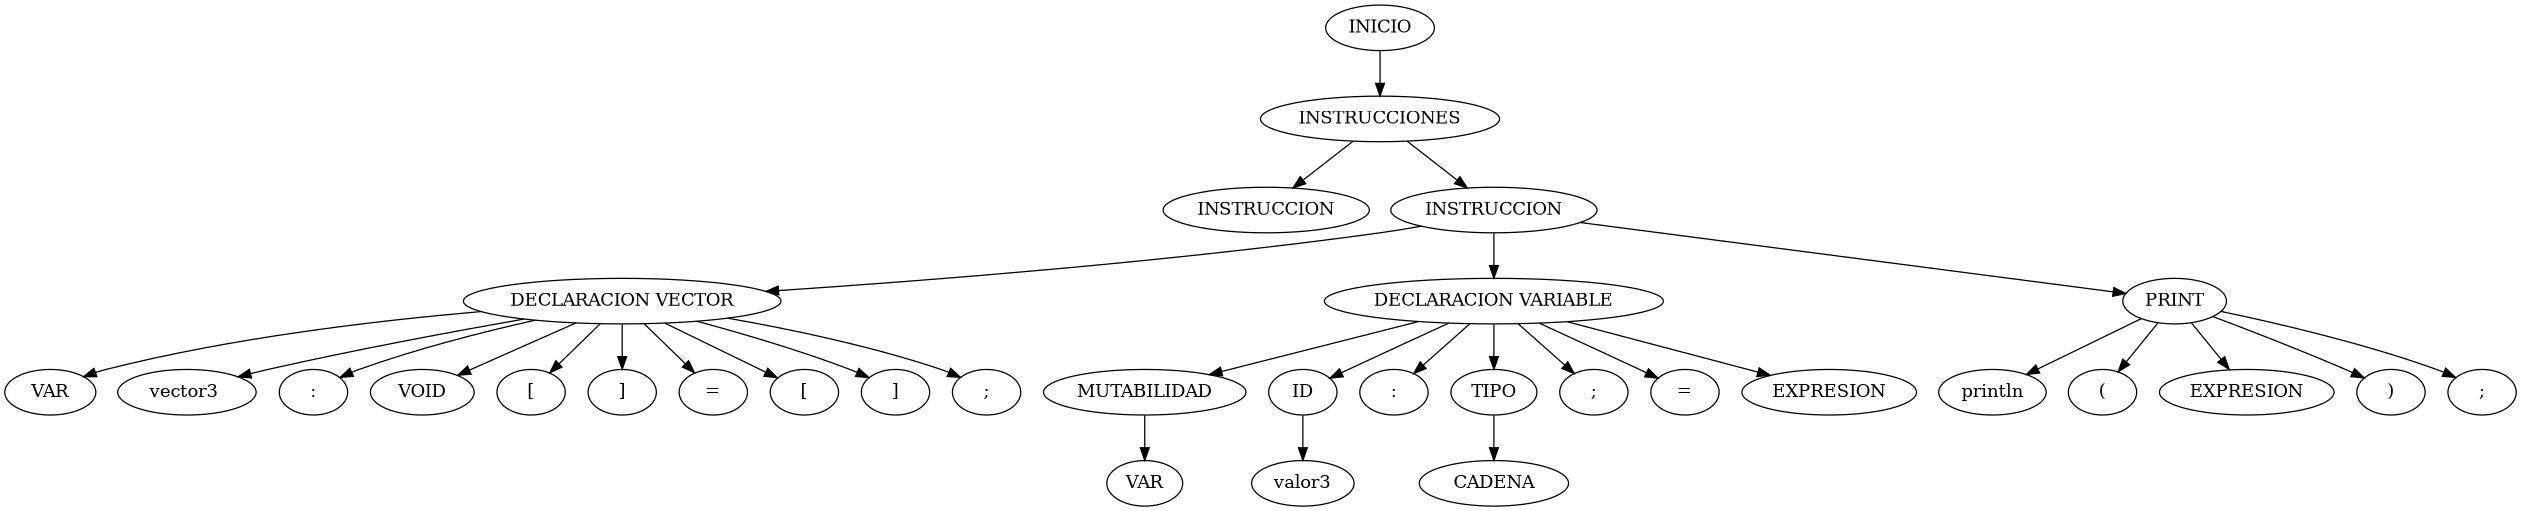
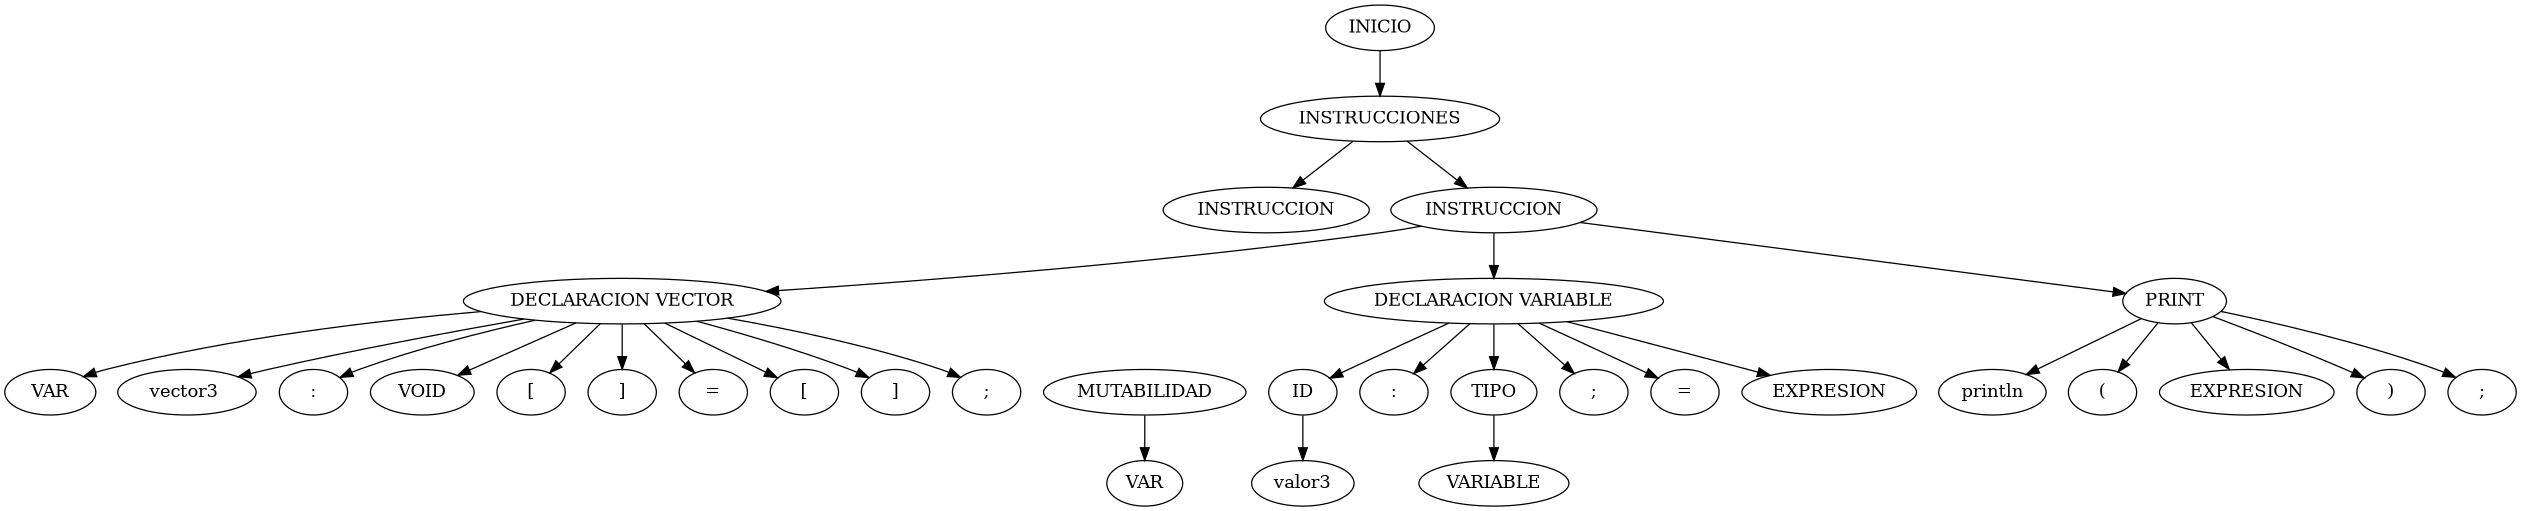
edge "DECLARACION VARIABLE" -> "MUTABILIDAD": removed
node "CADENA": label "CADENA" -> "VARIABLE"
